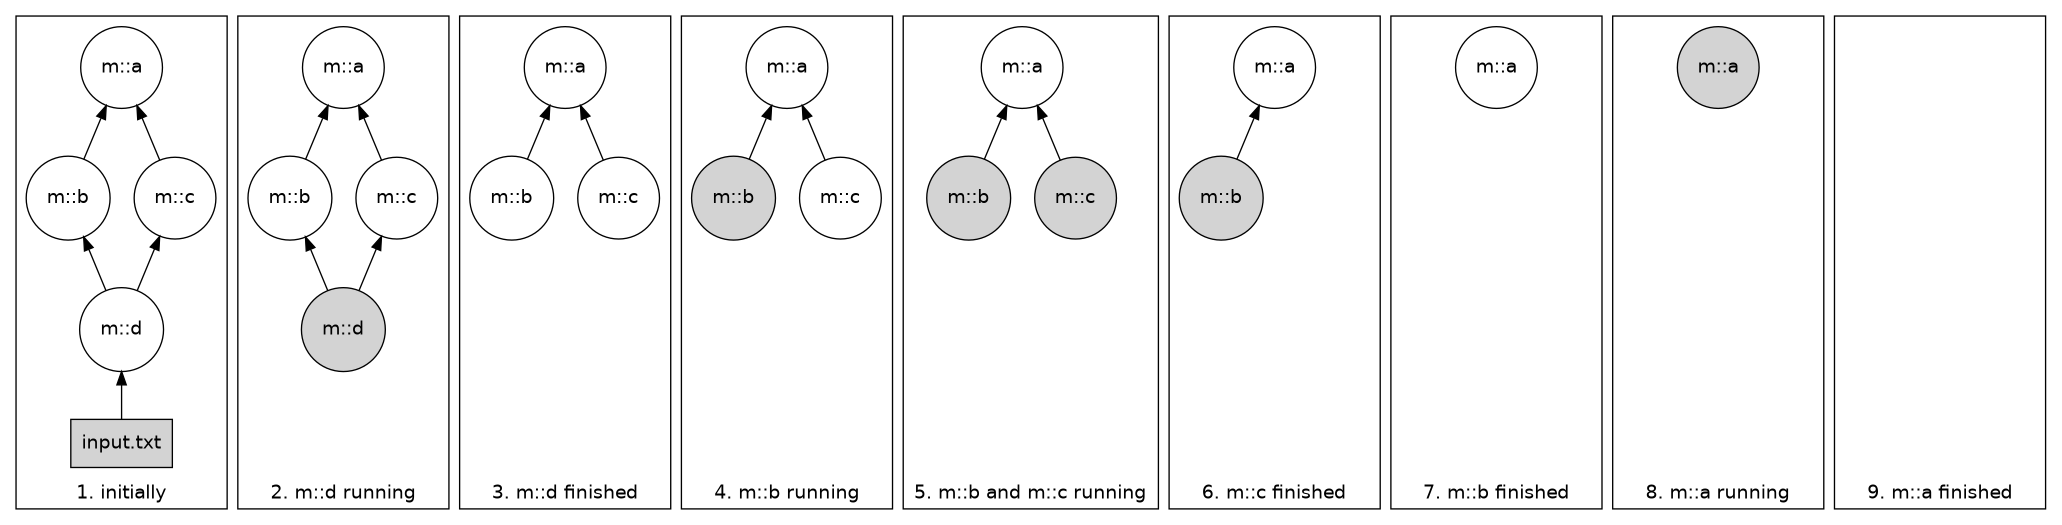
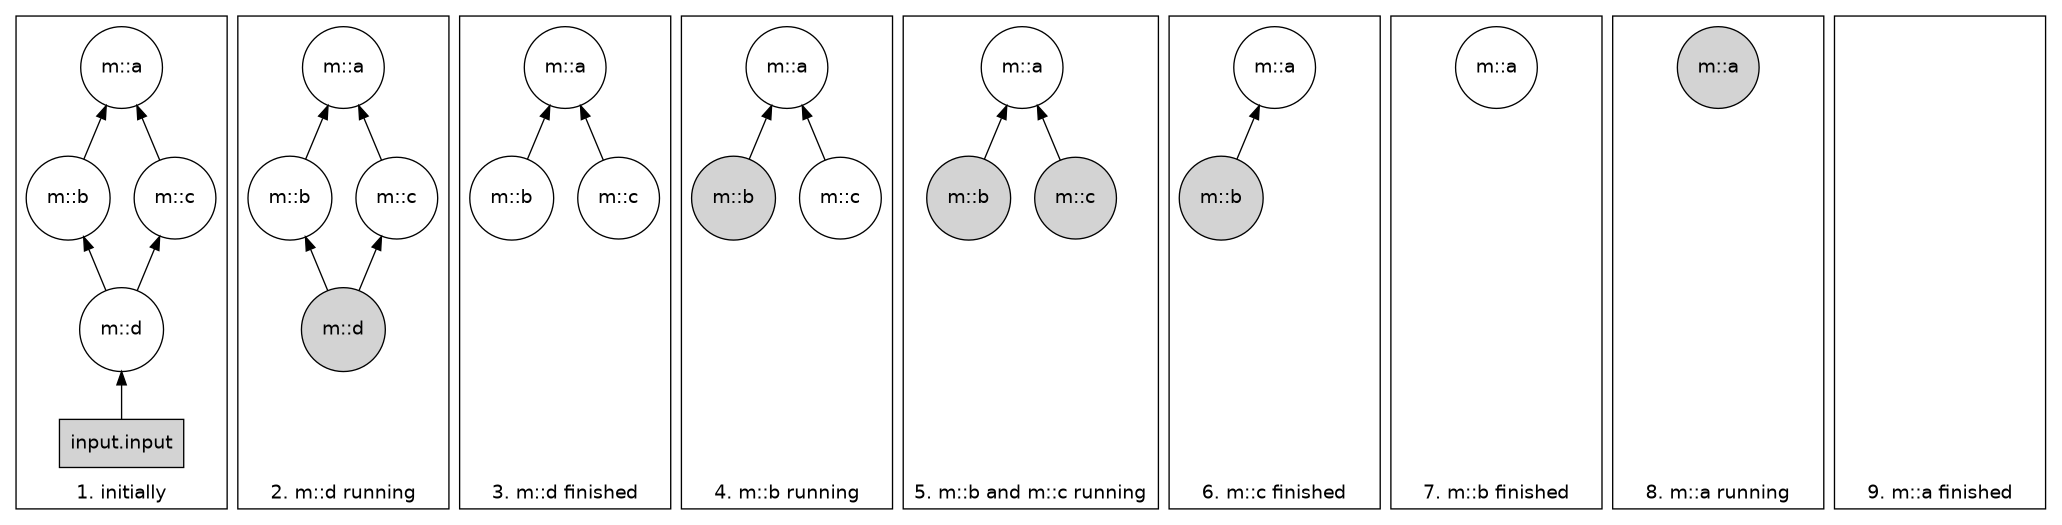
node "input.txt": label "input.txt" -> "input.input"
